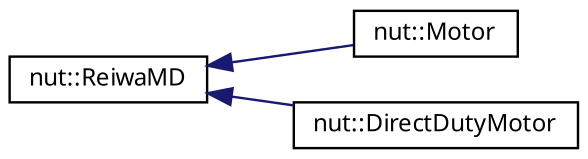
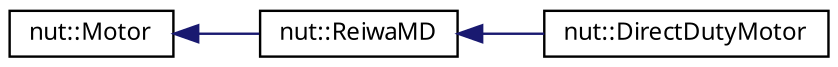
edge "nut::Motor" -> "nut::ReiwaMD": reversed
